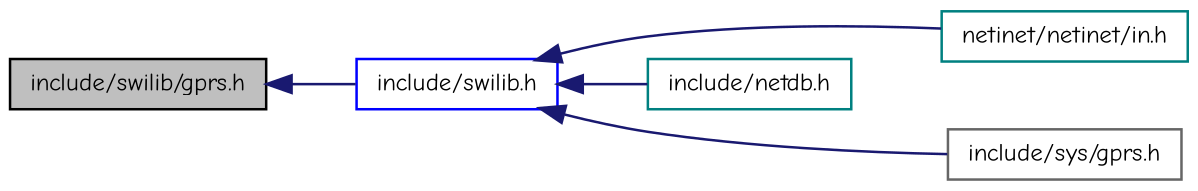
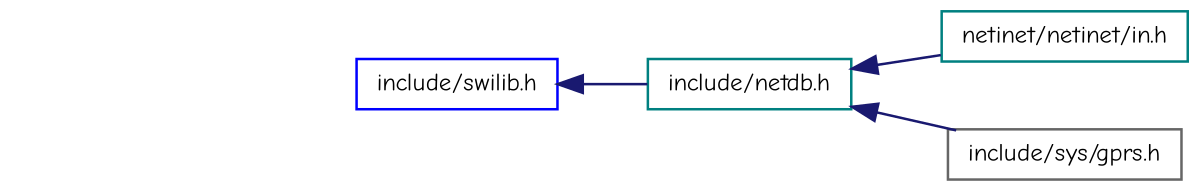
edge "netinet/netinet/in.h" -> "include/swilib.h": now "netinet/netinet/in.h" -> "include/netdb.h"
node "include/swilib/gprs.h": removed
edge "include/sys/gprs.h" -> "include/swilib.h": now "include/sys/gprs.h" -> "include/netdb.h"
